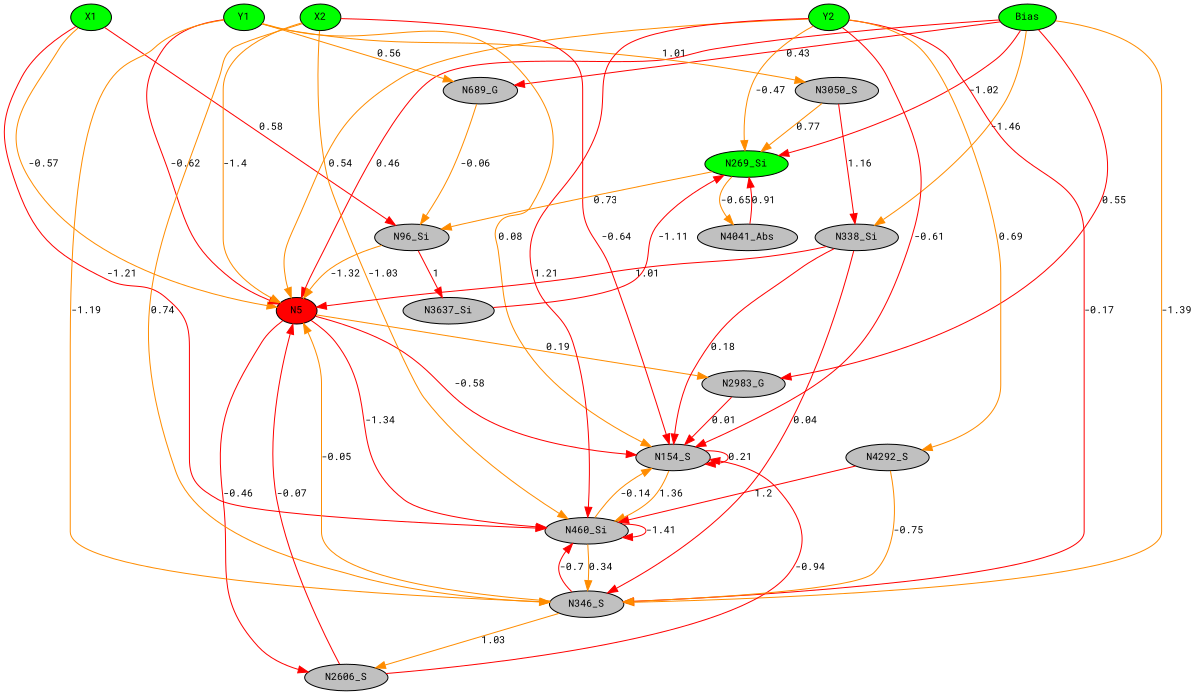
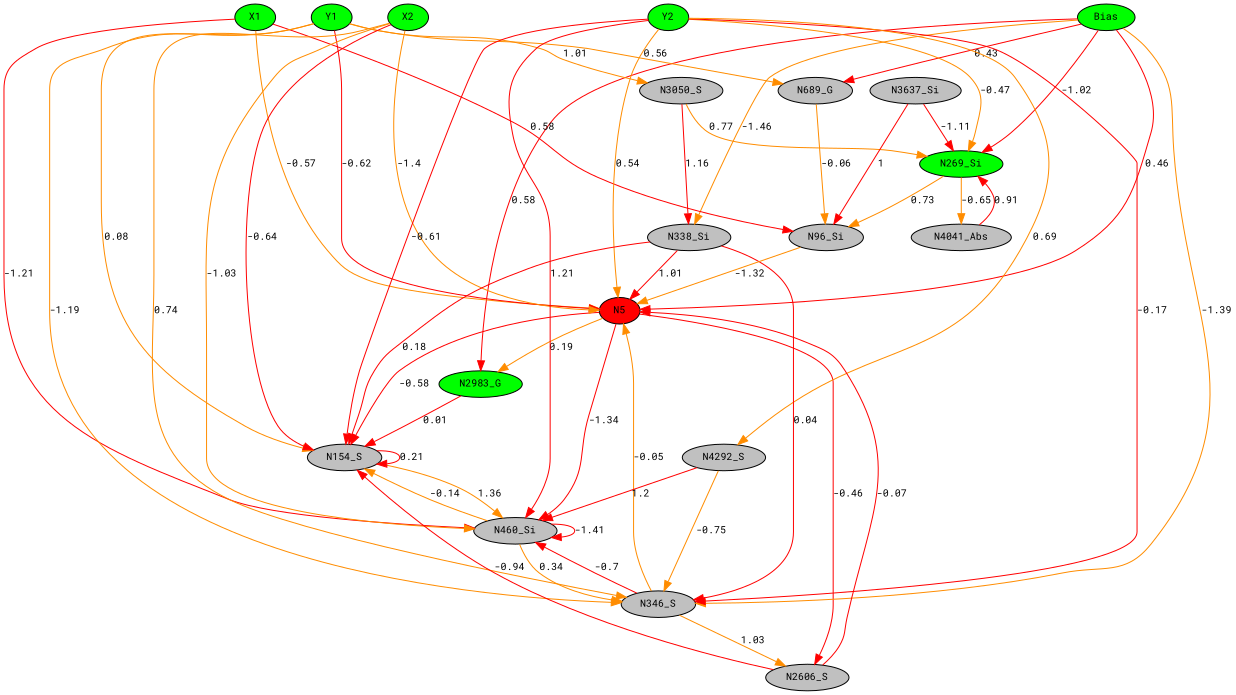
edge "Bias" -> "N2983_G": label "0.55" -> "0.58"
edge "N96_Si" -> "N3637_Si": reversed
node "N2983_G": fillcolor gray -> green
